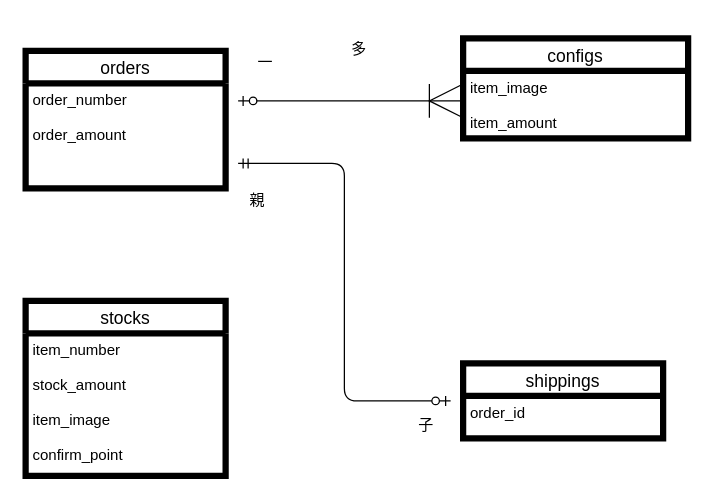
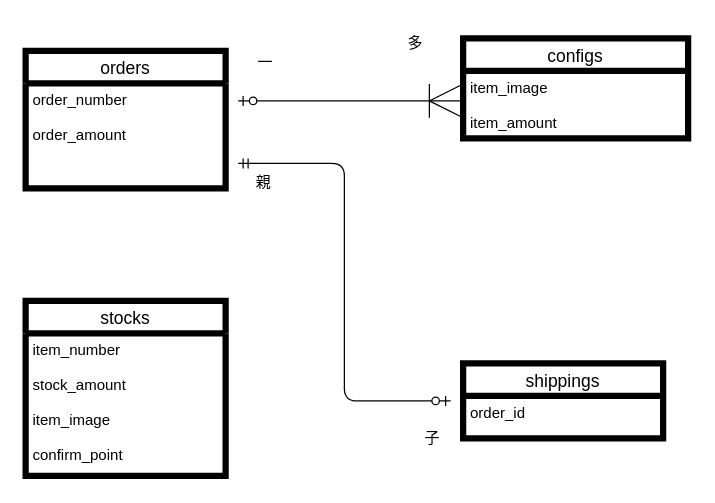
node "多": moved (369, 51) -> (426, 44)
node "親": moved (257, 201) -> (263, 182)
node "子": moved (426, 426) -> (432, 438)
